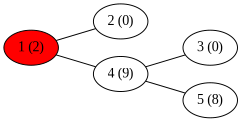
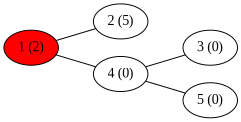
node "2 (0)": label "2 (0)" -> "2 (5)"
node "4 (9)": label "4 (9)" -> "4 (0)"
node "5 (8)": label "5 (8)" -> "5 (0)"
